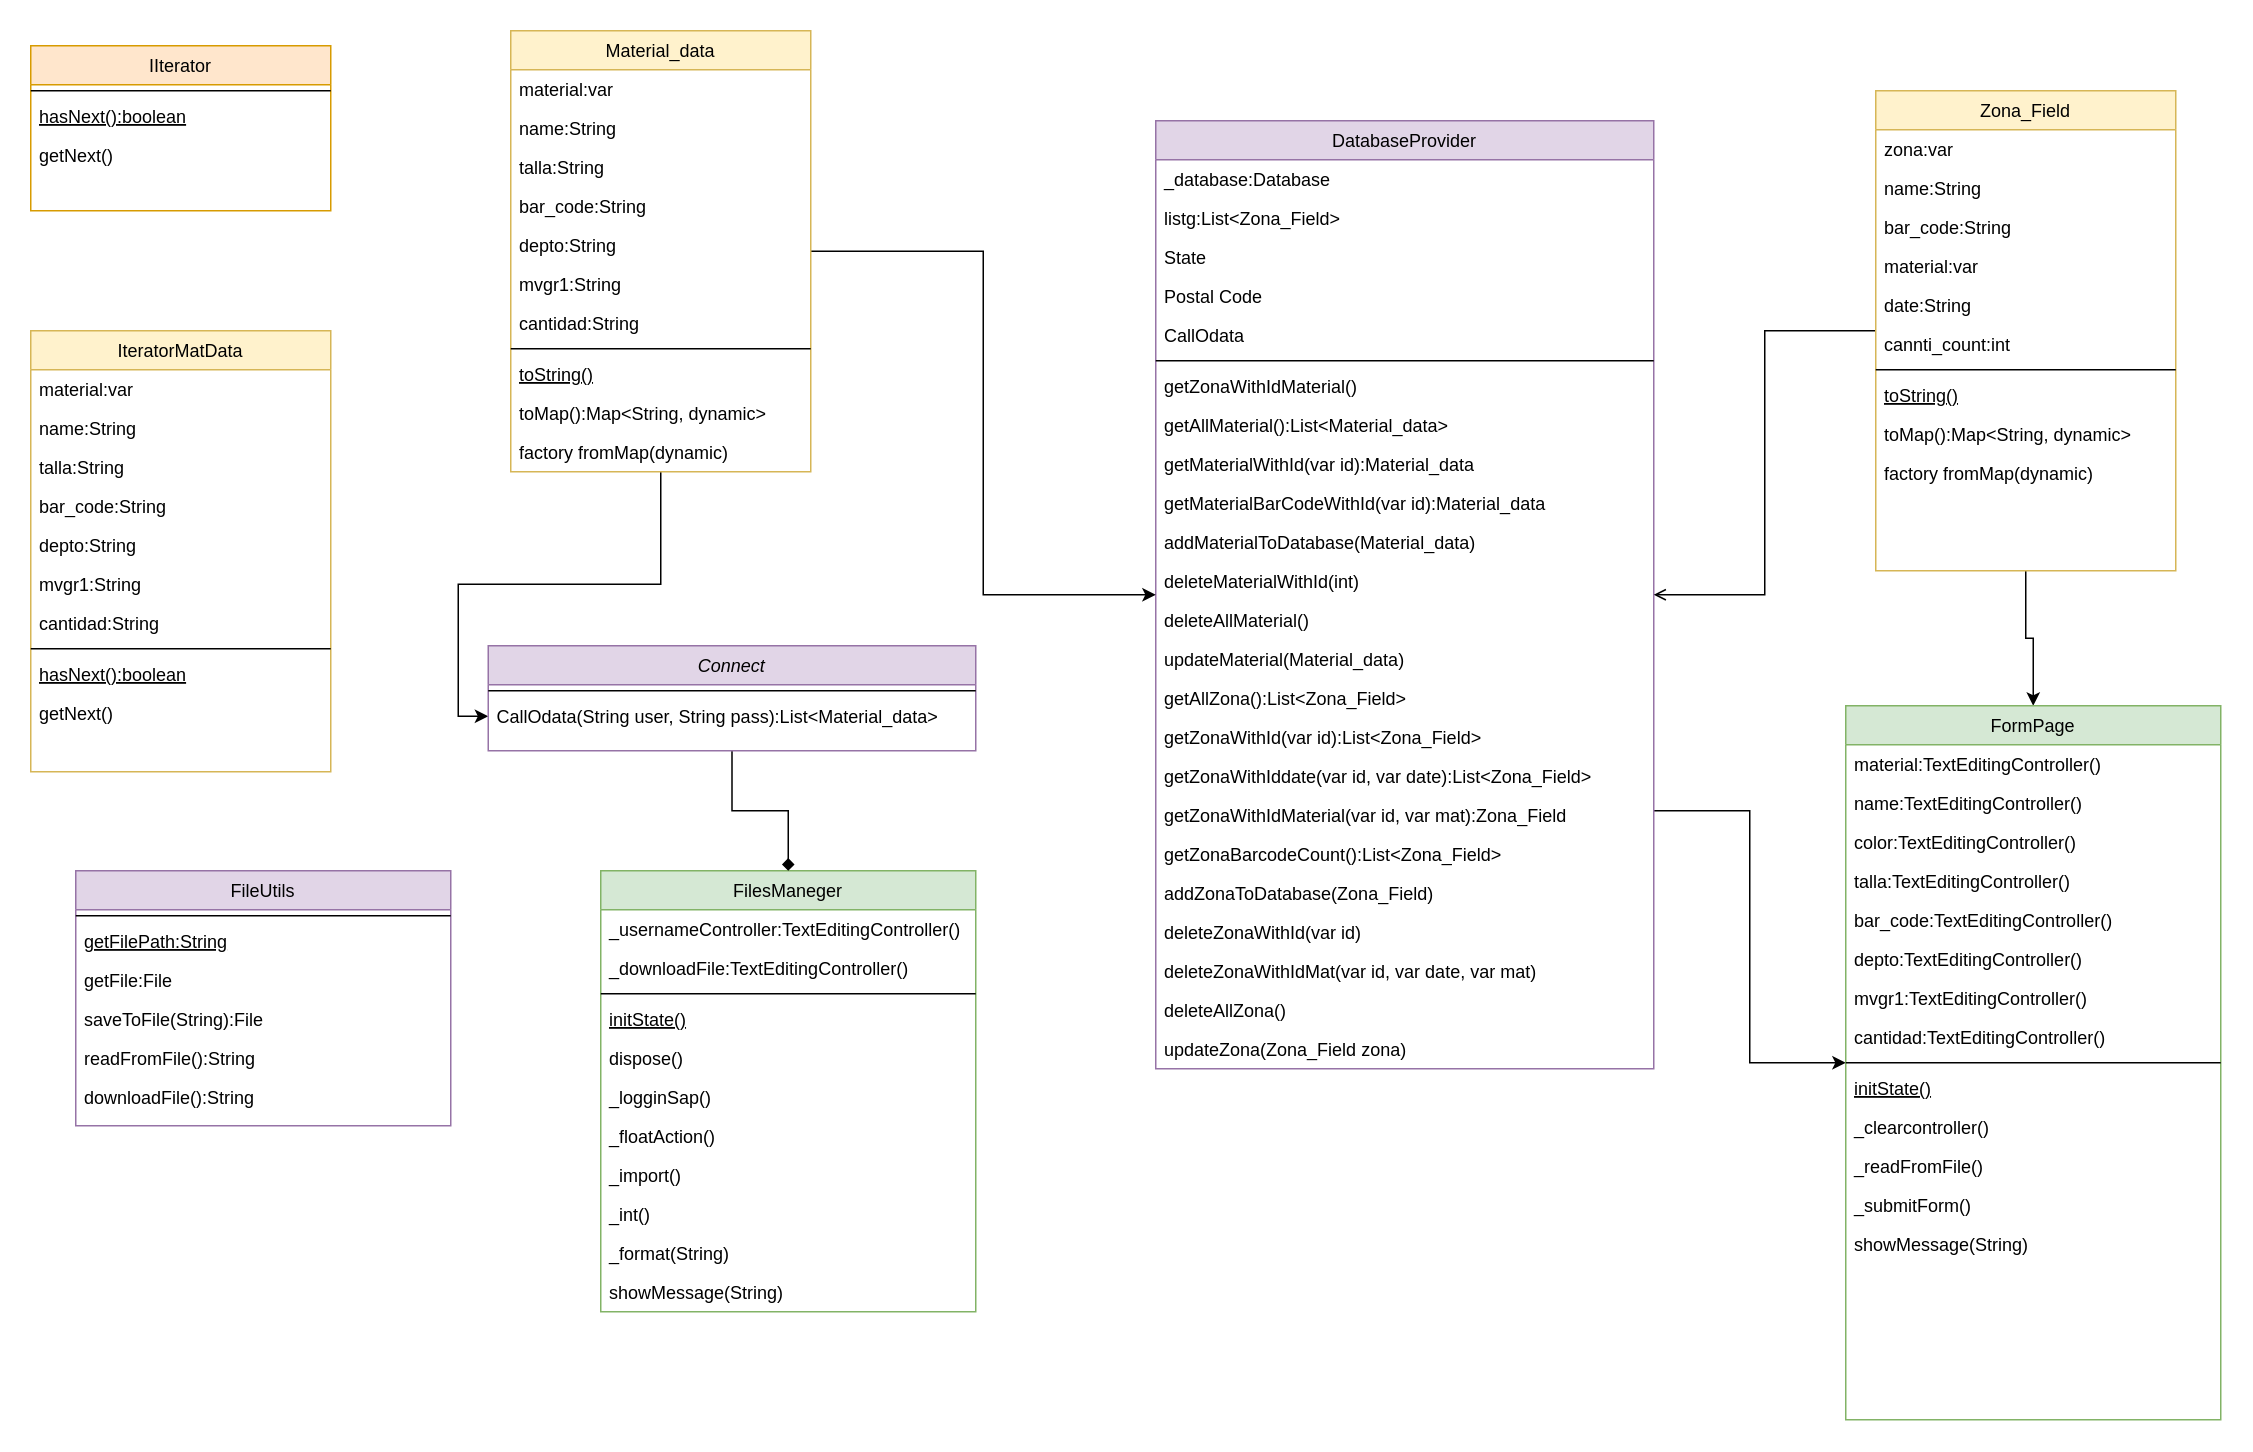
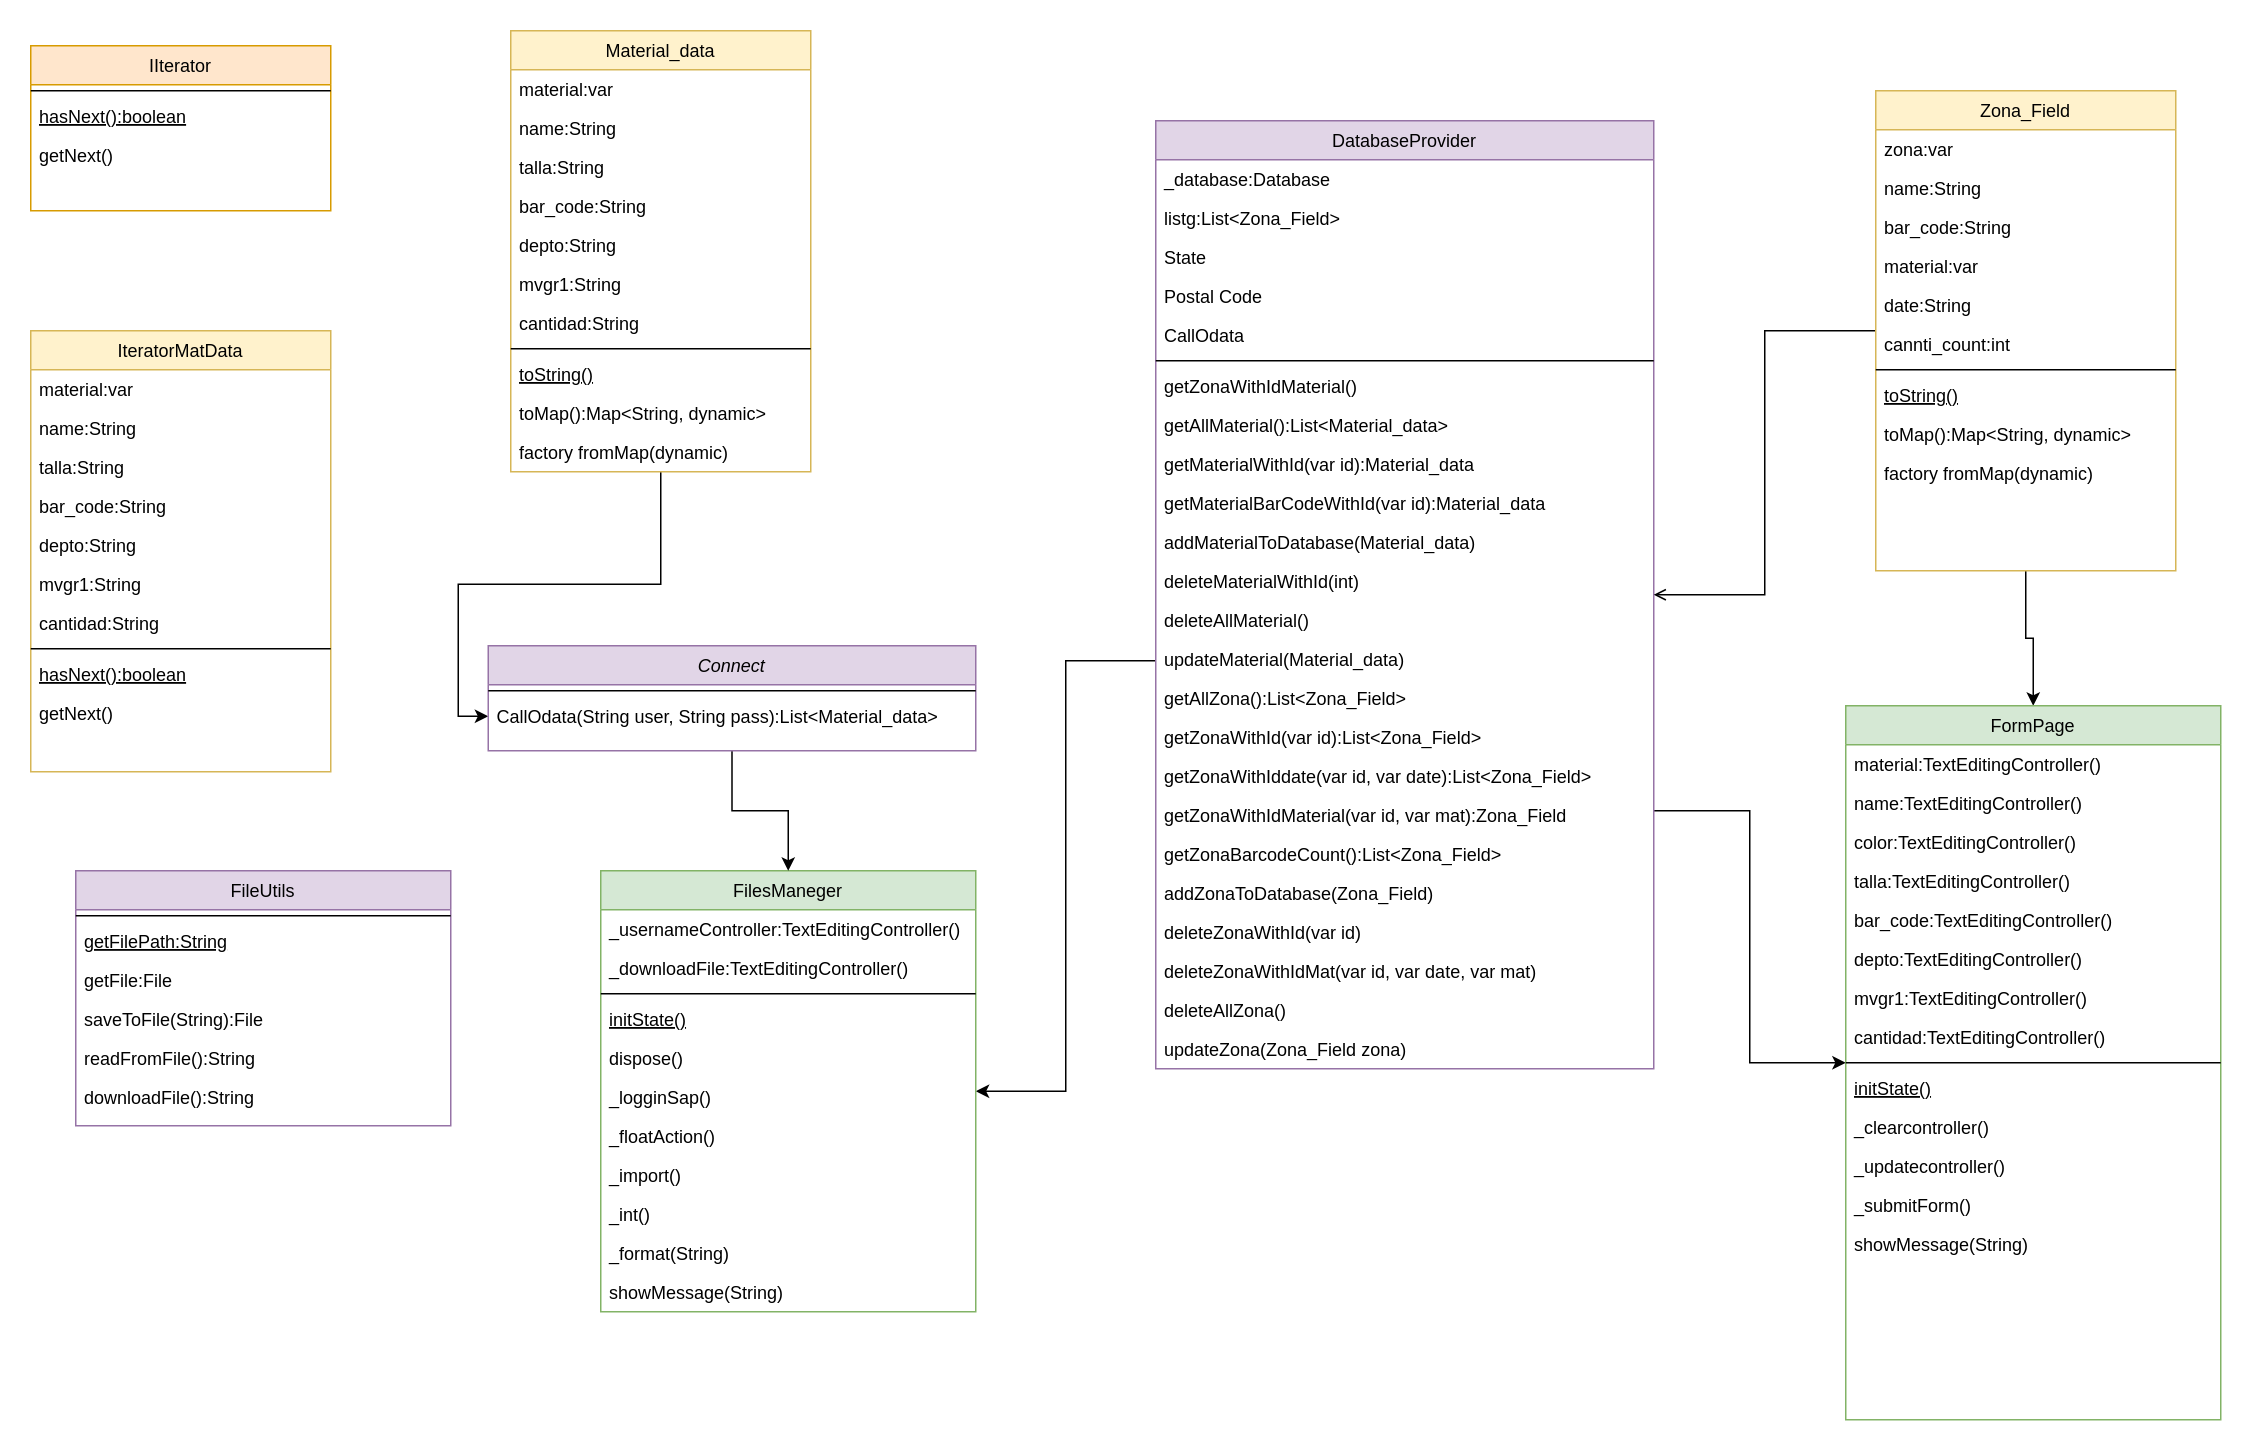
edge "Material_data" -> "DatabaseProvider": removed
edge "Connect" -> "FilesManeger": arrowhead diamond -> classic
edge "DatabaseProvider" -> "FilesManeger": added
node "_readFromFile()": label "_readFromFile()" -> "_updatecontroller()"
